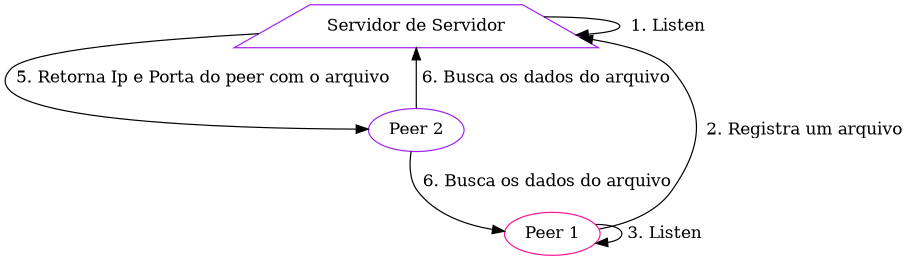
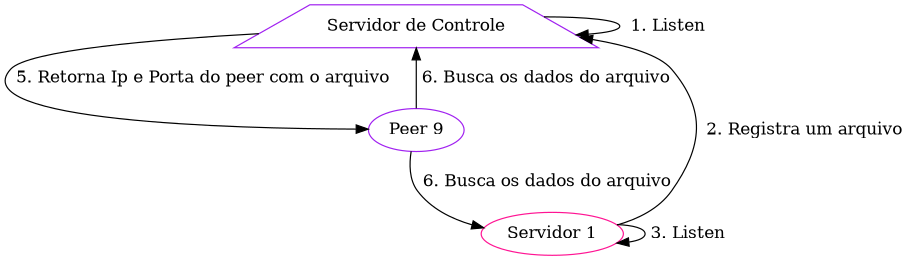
node "Servidor de Servidor": label "Servidor de Servidor" -> "Servidor de Controle"
node "Peer 2": label "Peer 2" -> "Peer 9"
node "Peer 1": label "Peer 1" -> "Servidor 1"
